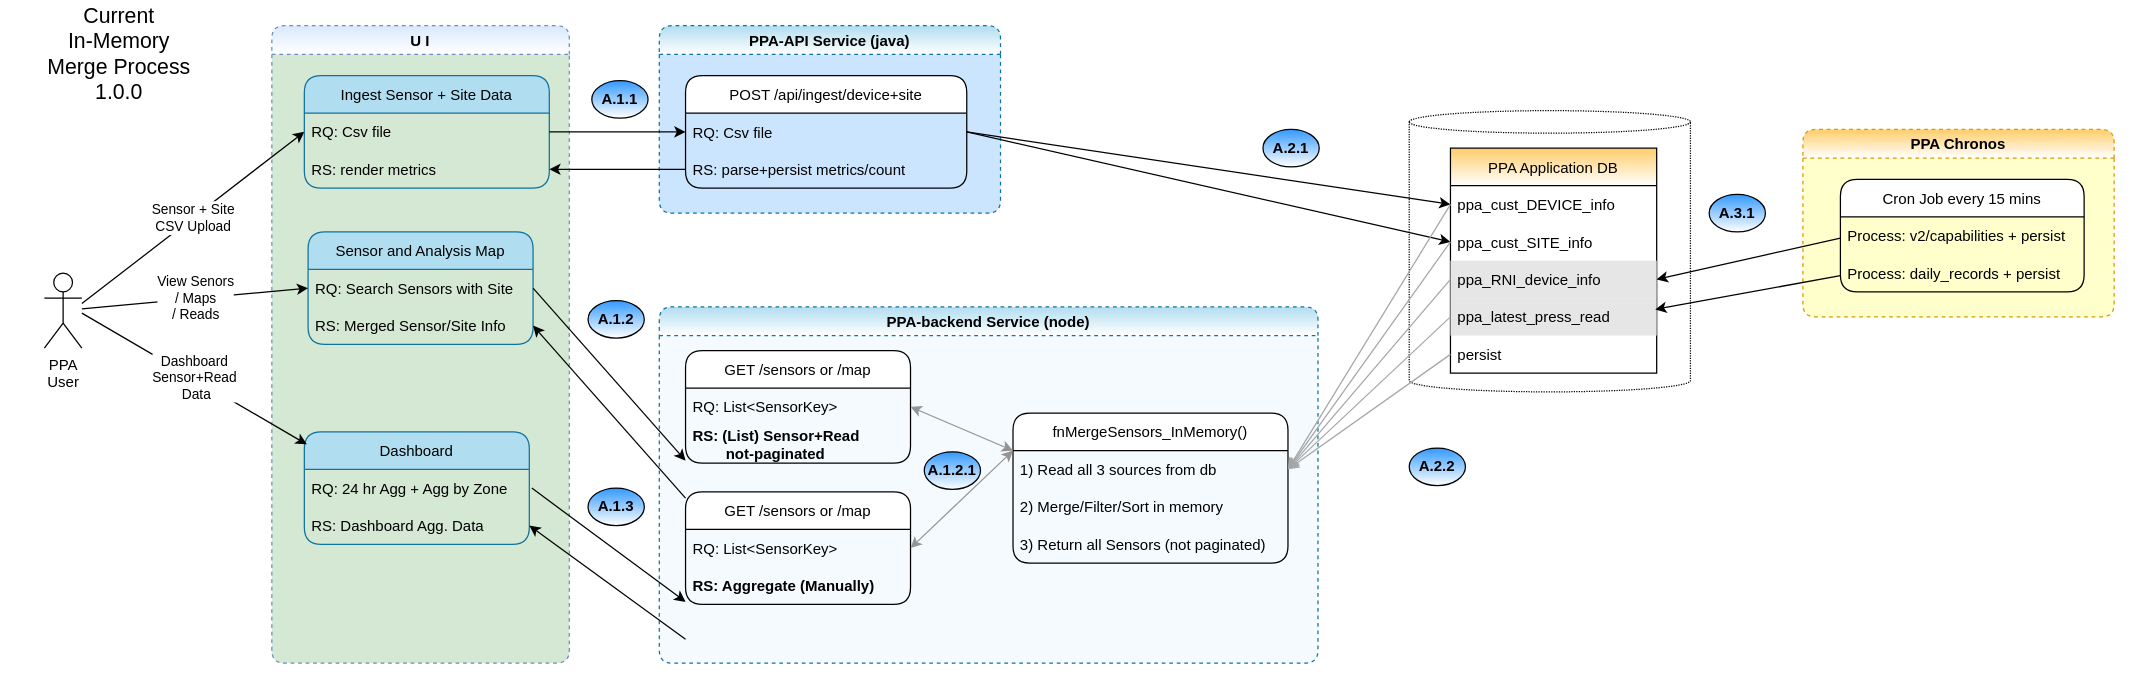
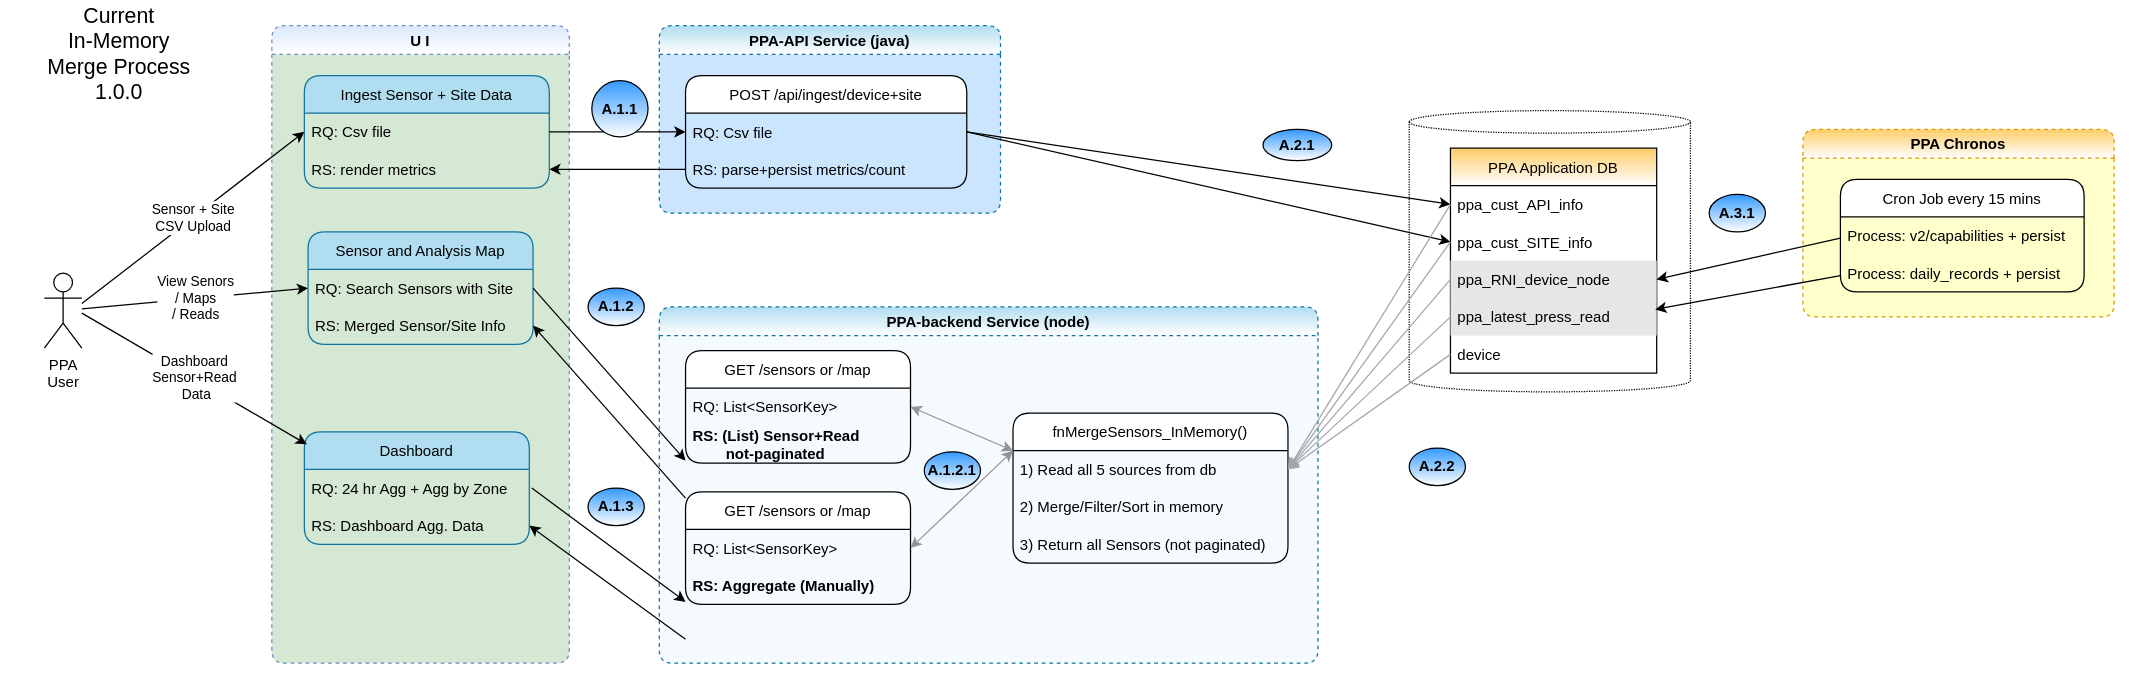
node "A.1.1": size 56x38 -> 56x56
node "A.2.1": size 56x38 -> 69x31
node "ppa_cust_DEVICE_info": label "ppa_cust_DEVICE_info" -> "ppa_cust_API_info"
node "ppa_RNI_device_info": label "ppa_RNI_device_info" -> "ppa_RNI_device_node"
node "A.1.2": moved (616, 319) -> (616, 307)
node "persist": label "persist" -> "device"
node "1) Read all 3 sources from db": label "1) Read all 3 sources from db" -> "1) Read all 5 sources from db"
